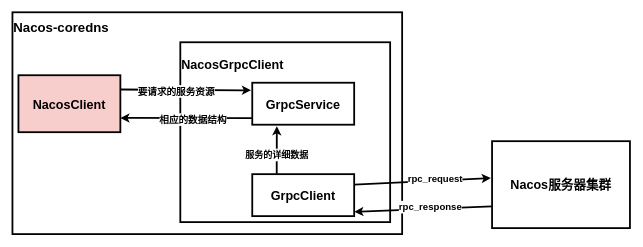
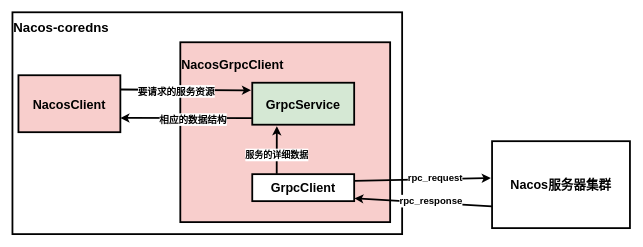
node "GrpcService": fillcolor #ffffff -> #d5e8d4
node "NacosGrpcClient": fillcolor #ffffff -> #f8cecc
node "GrpcClient": size 102x42 -> 102x27
